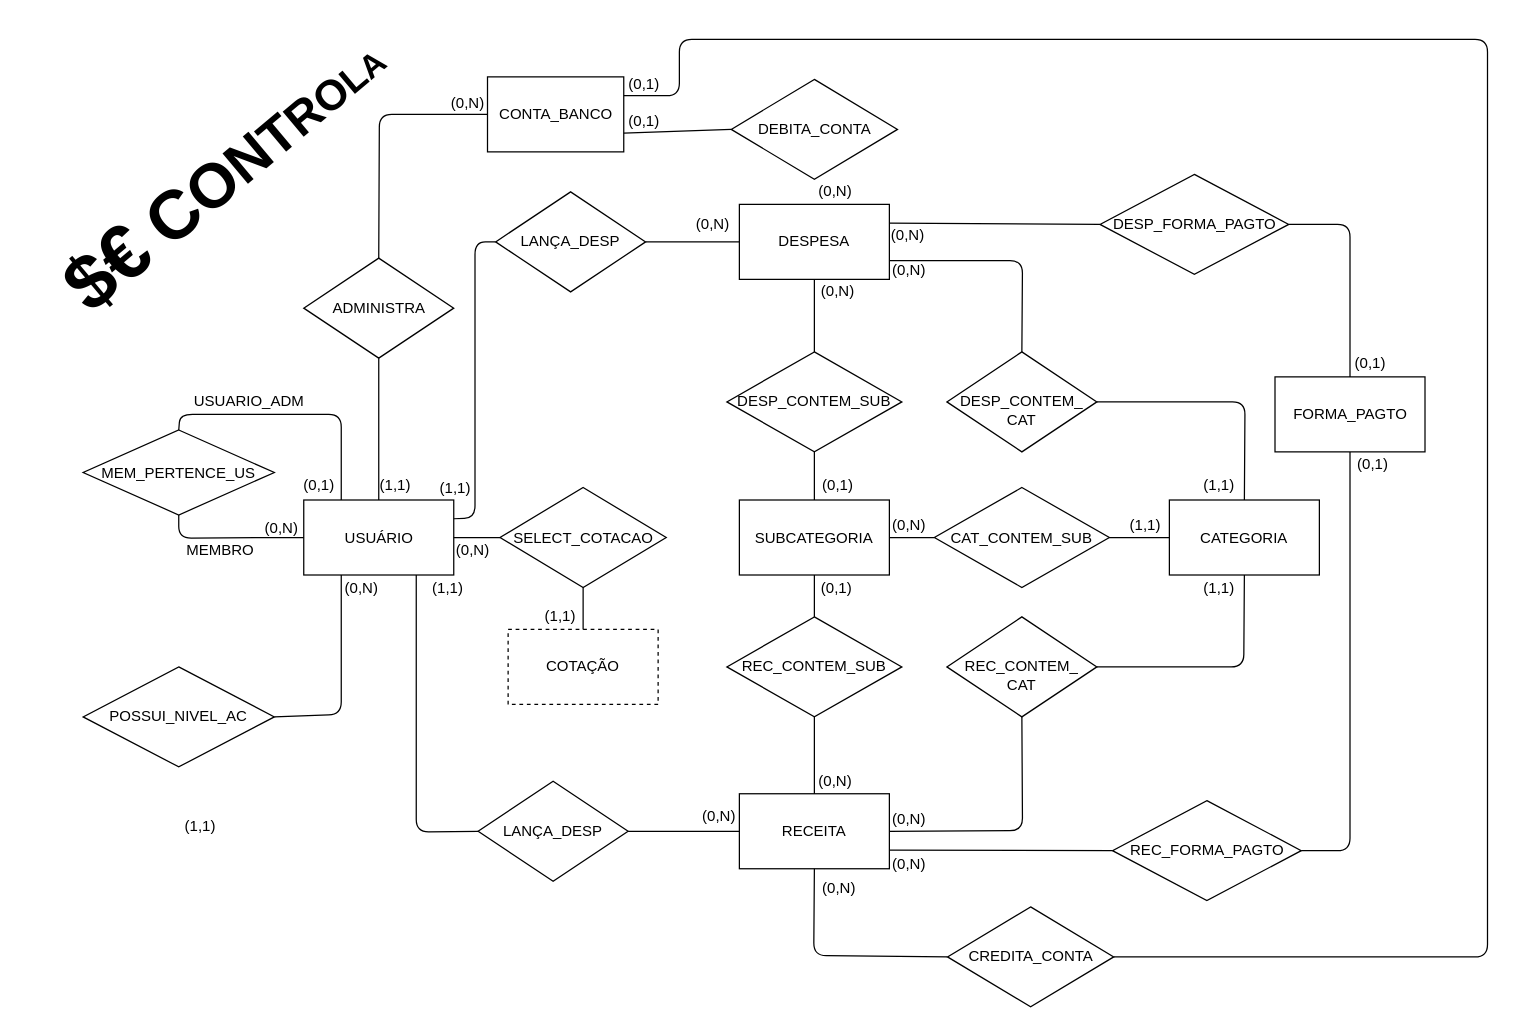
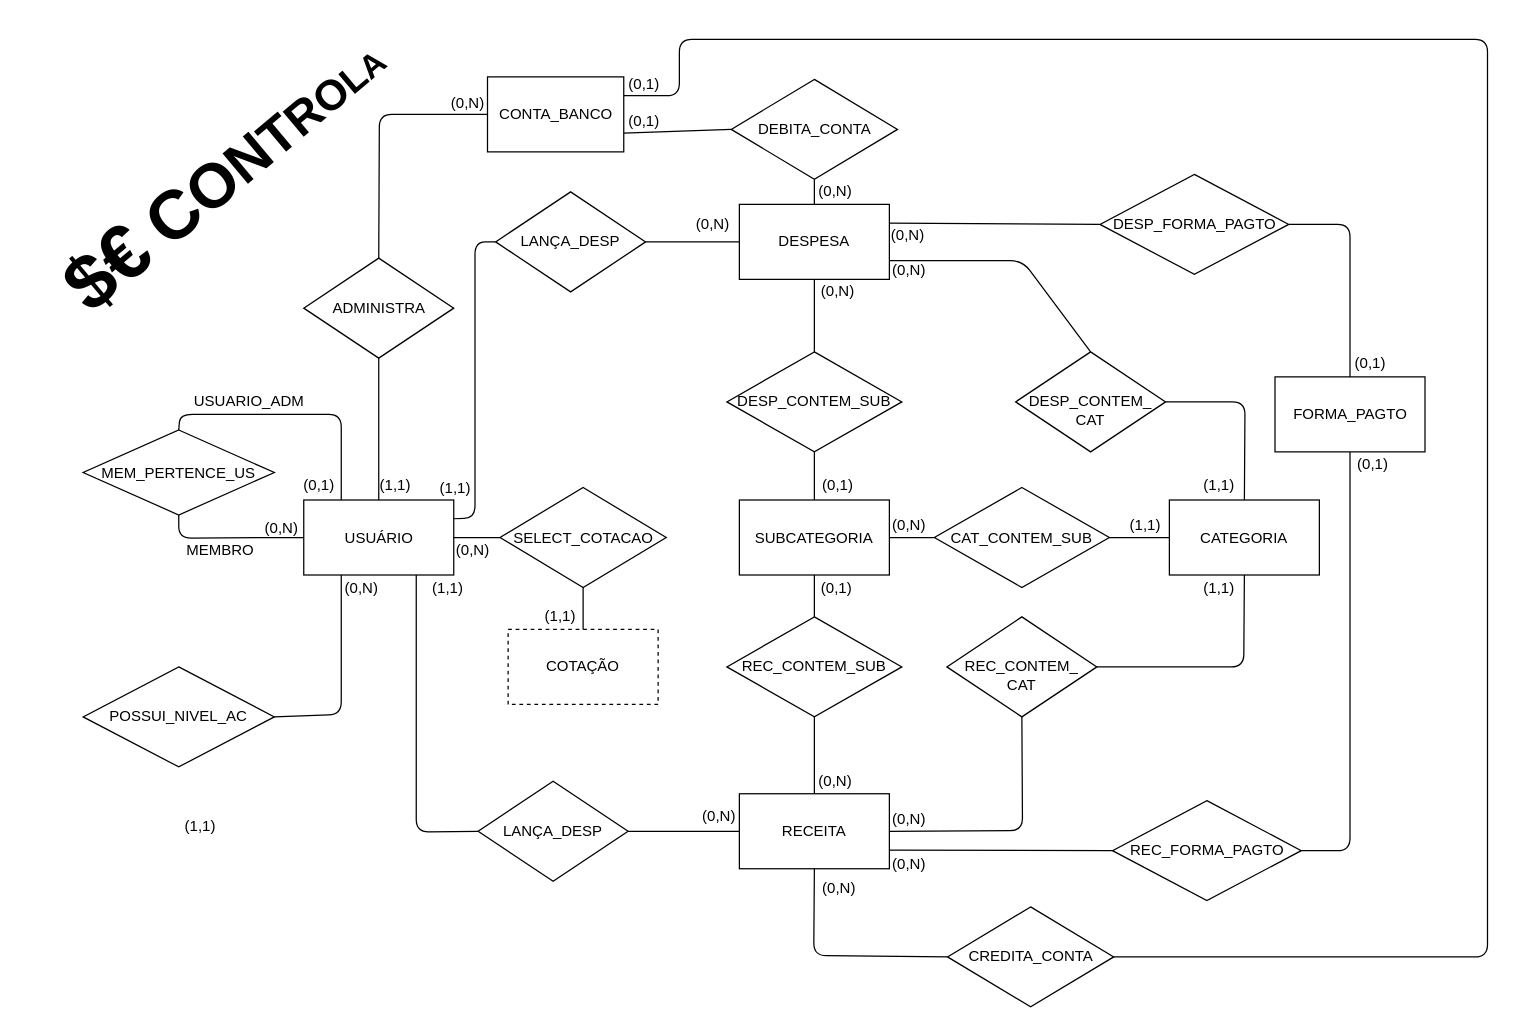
edge "DEBITA_CONTA" -- "DESPESA": added
node "DESP_CONTEM_ CAT": moved (1022, 402) -> (1091, 402)
